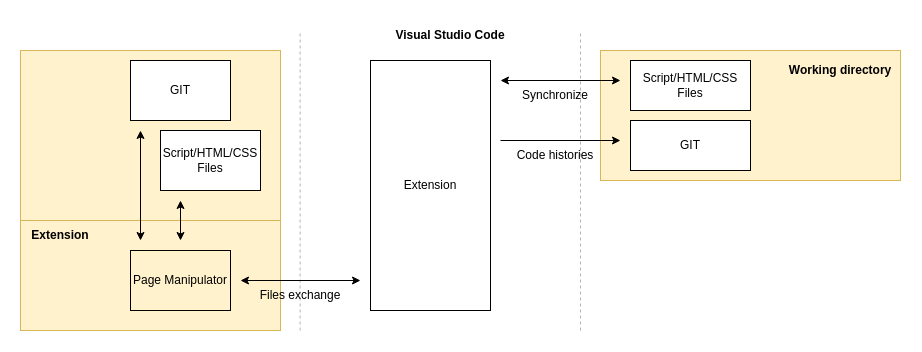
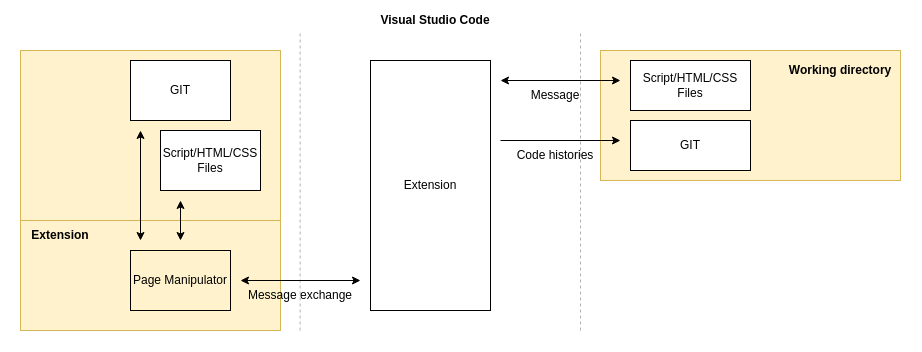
node "Visual Studio Code": moved (451, 36) -> (436, 21)
node "Synchronize": label "Synchronize" -> "Message"
node "Files exchange": label "Files exchange" -> "Message exchange"
